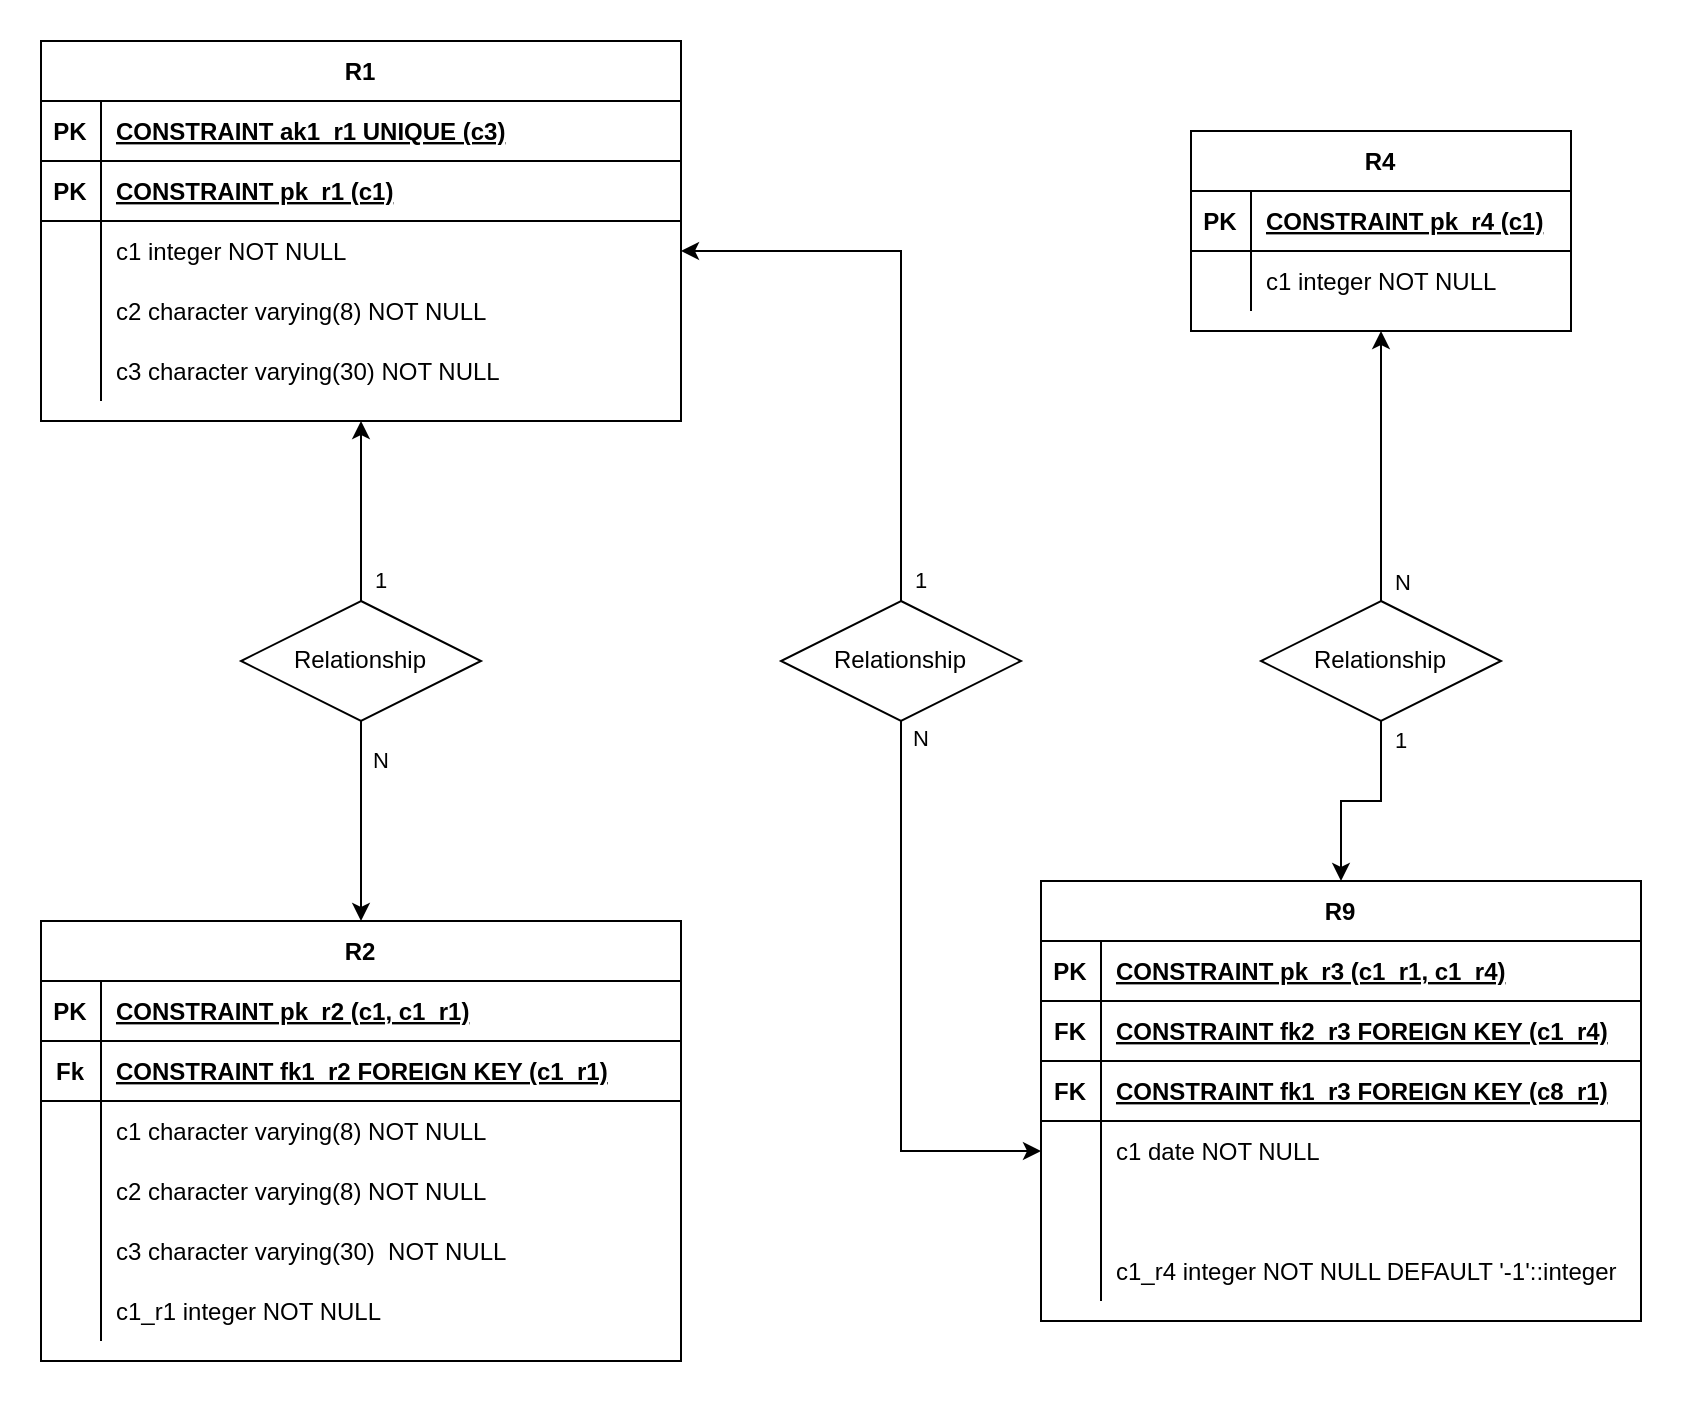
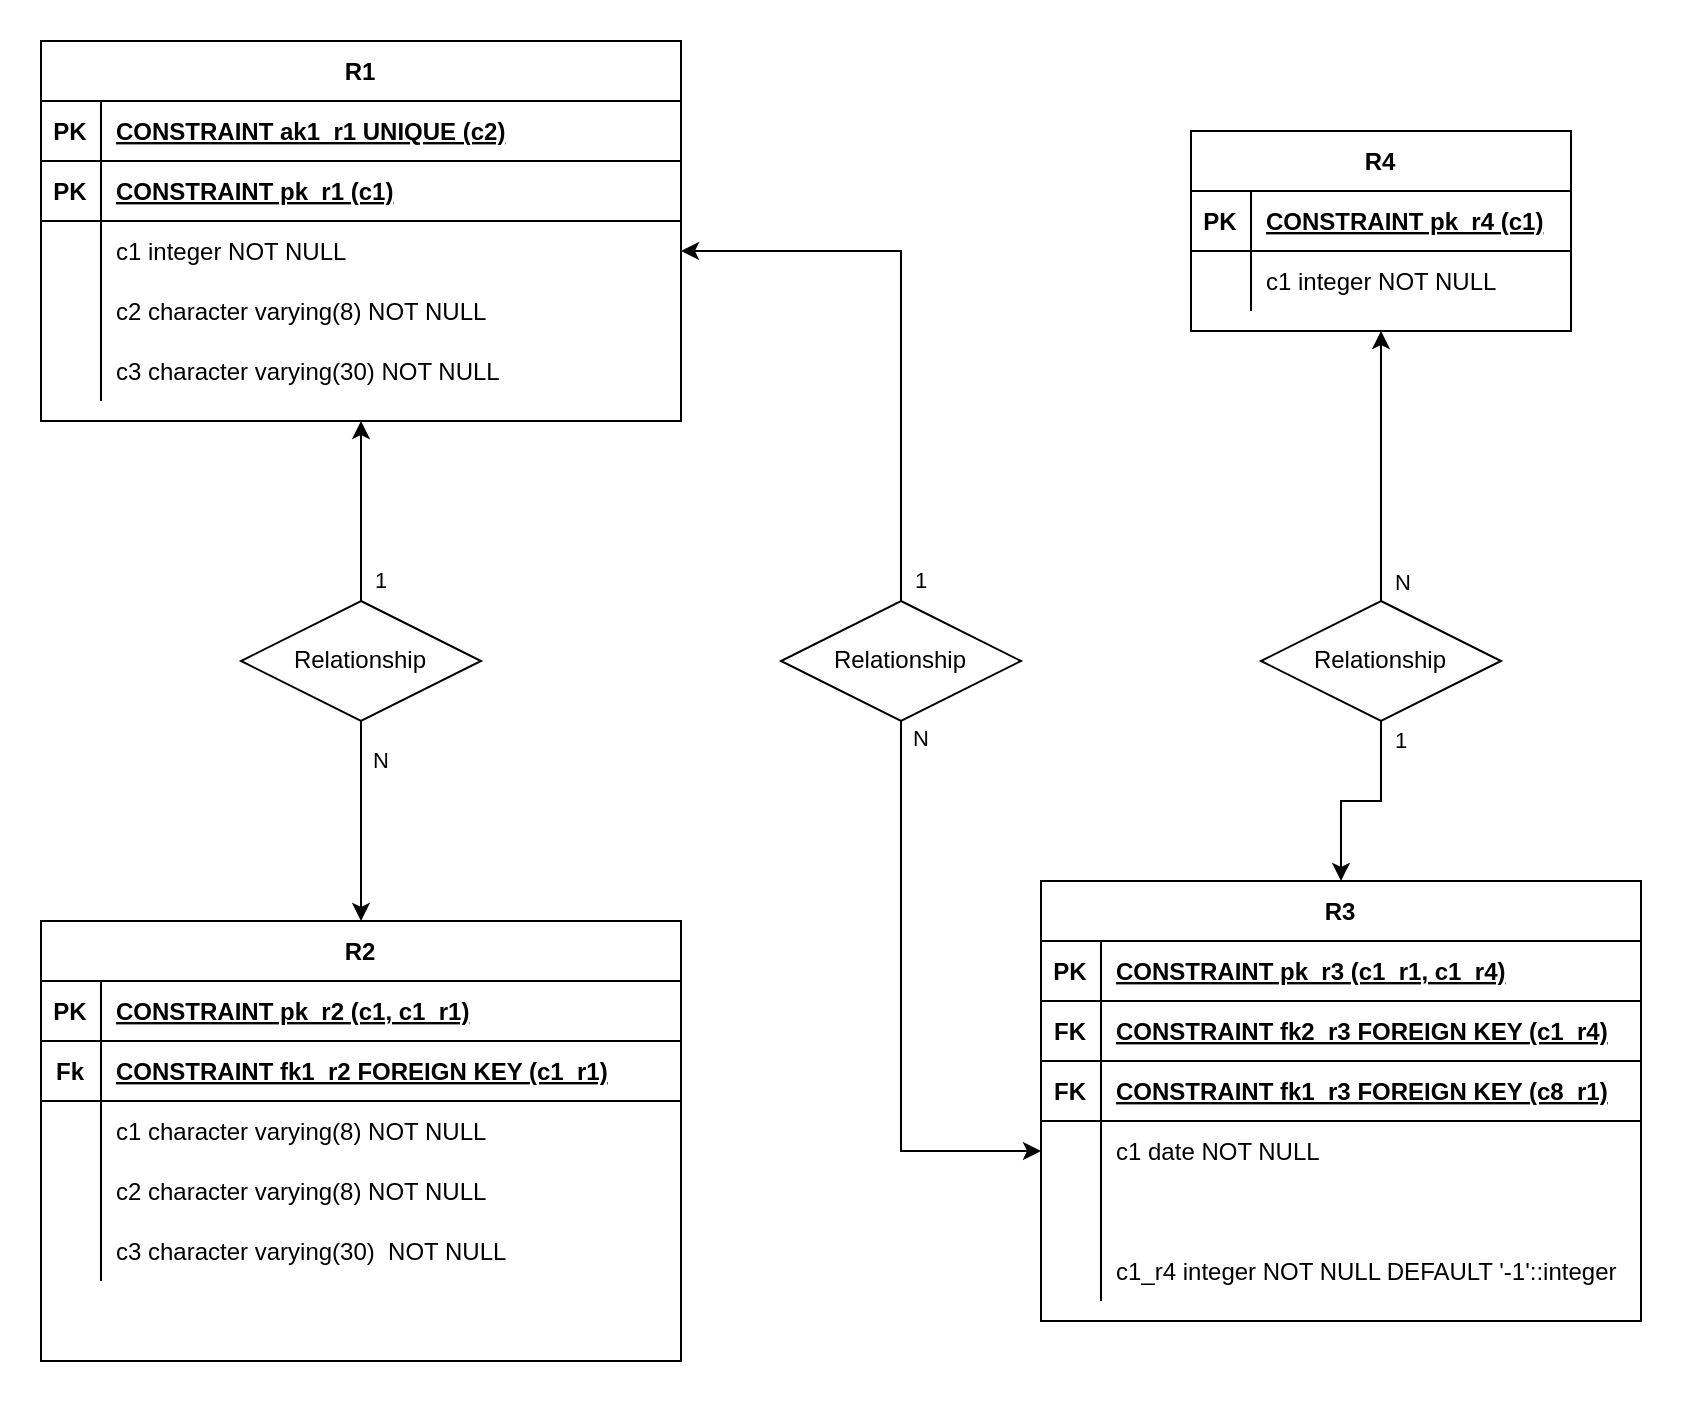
node "CONSTRAINT ak1_r1 UNIQUE (c3)": label "CONSTRAINT ak1_r1 UNIQUE (c3)" -> "CONSTRAINT ak1_r1 UNIQUE (c2)"
node "R9": label "R9" -> "R3"
node "c1_r1 integer NOT NULL": removed
